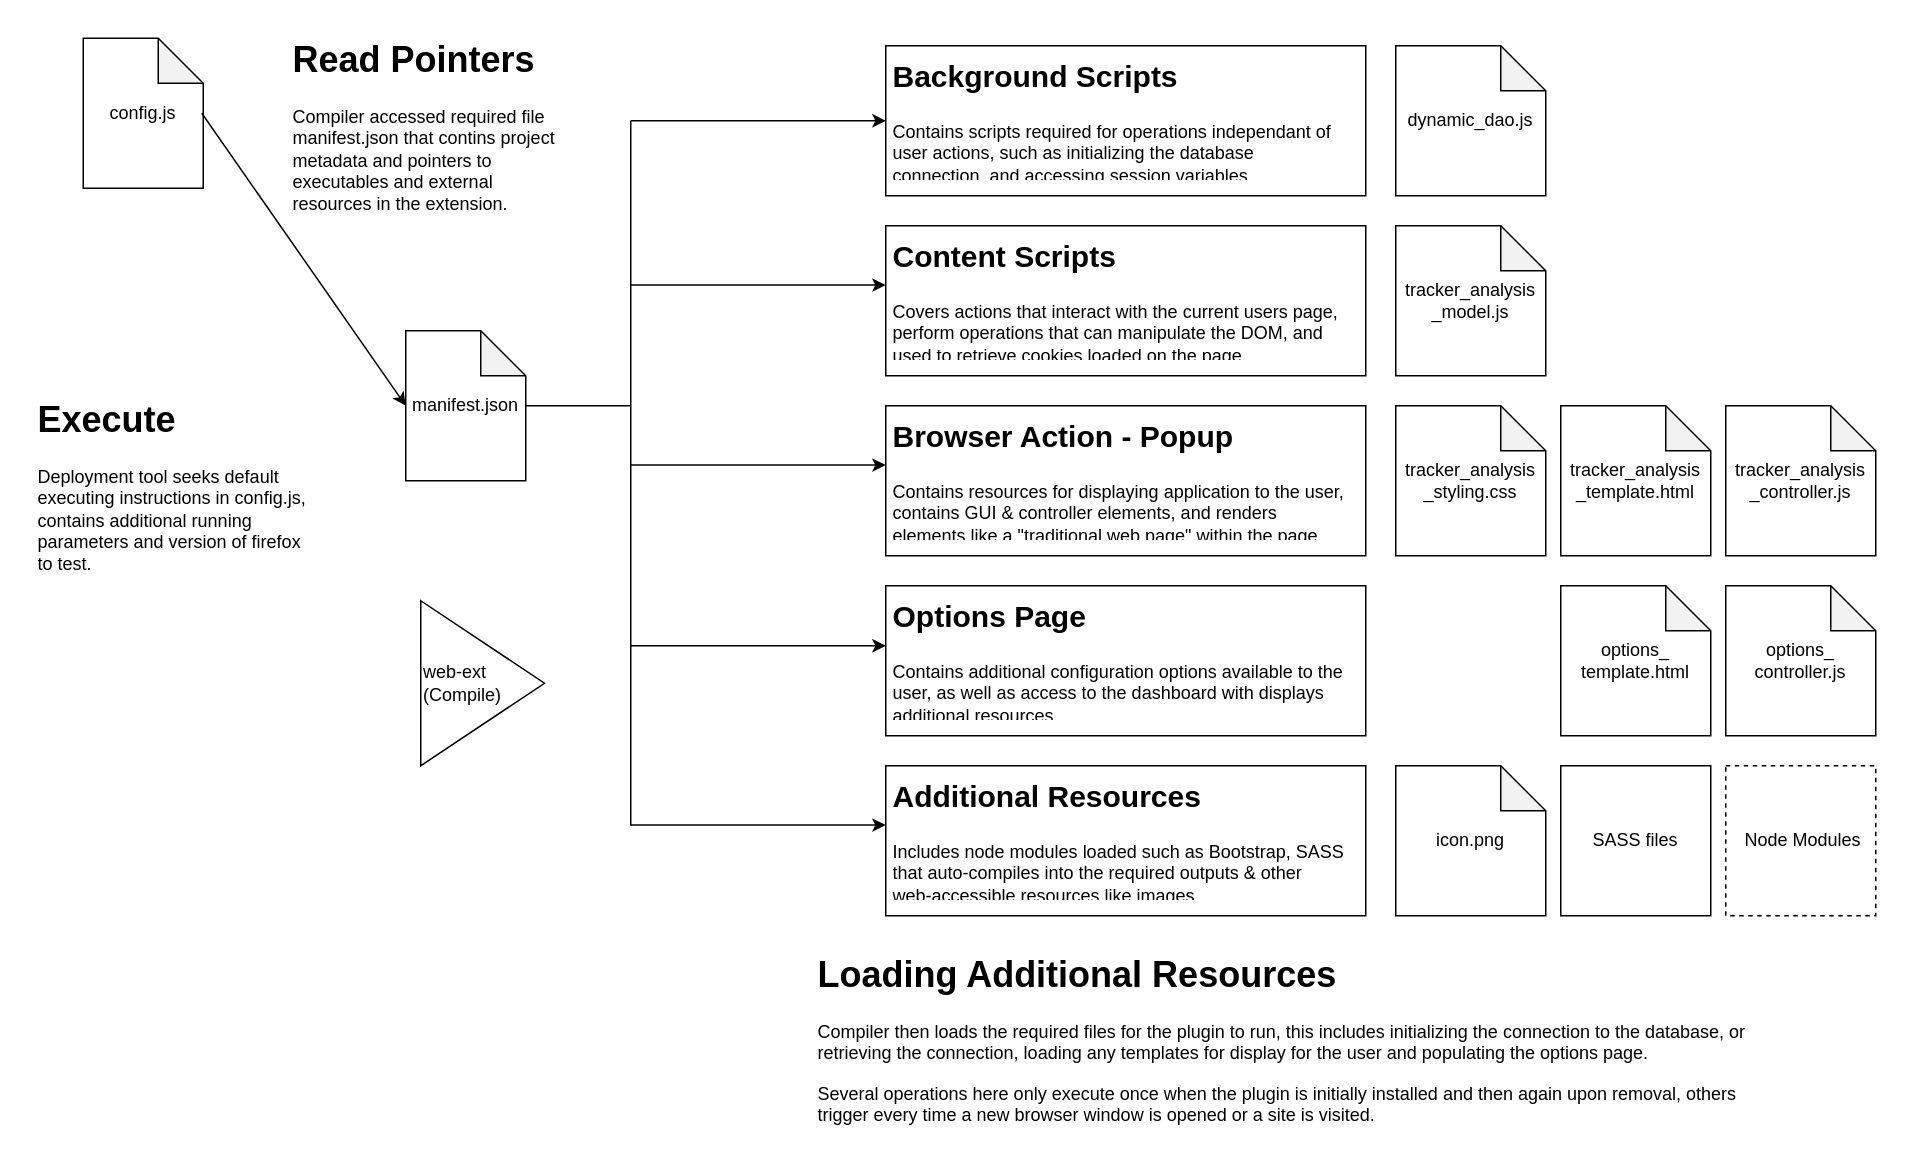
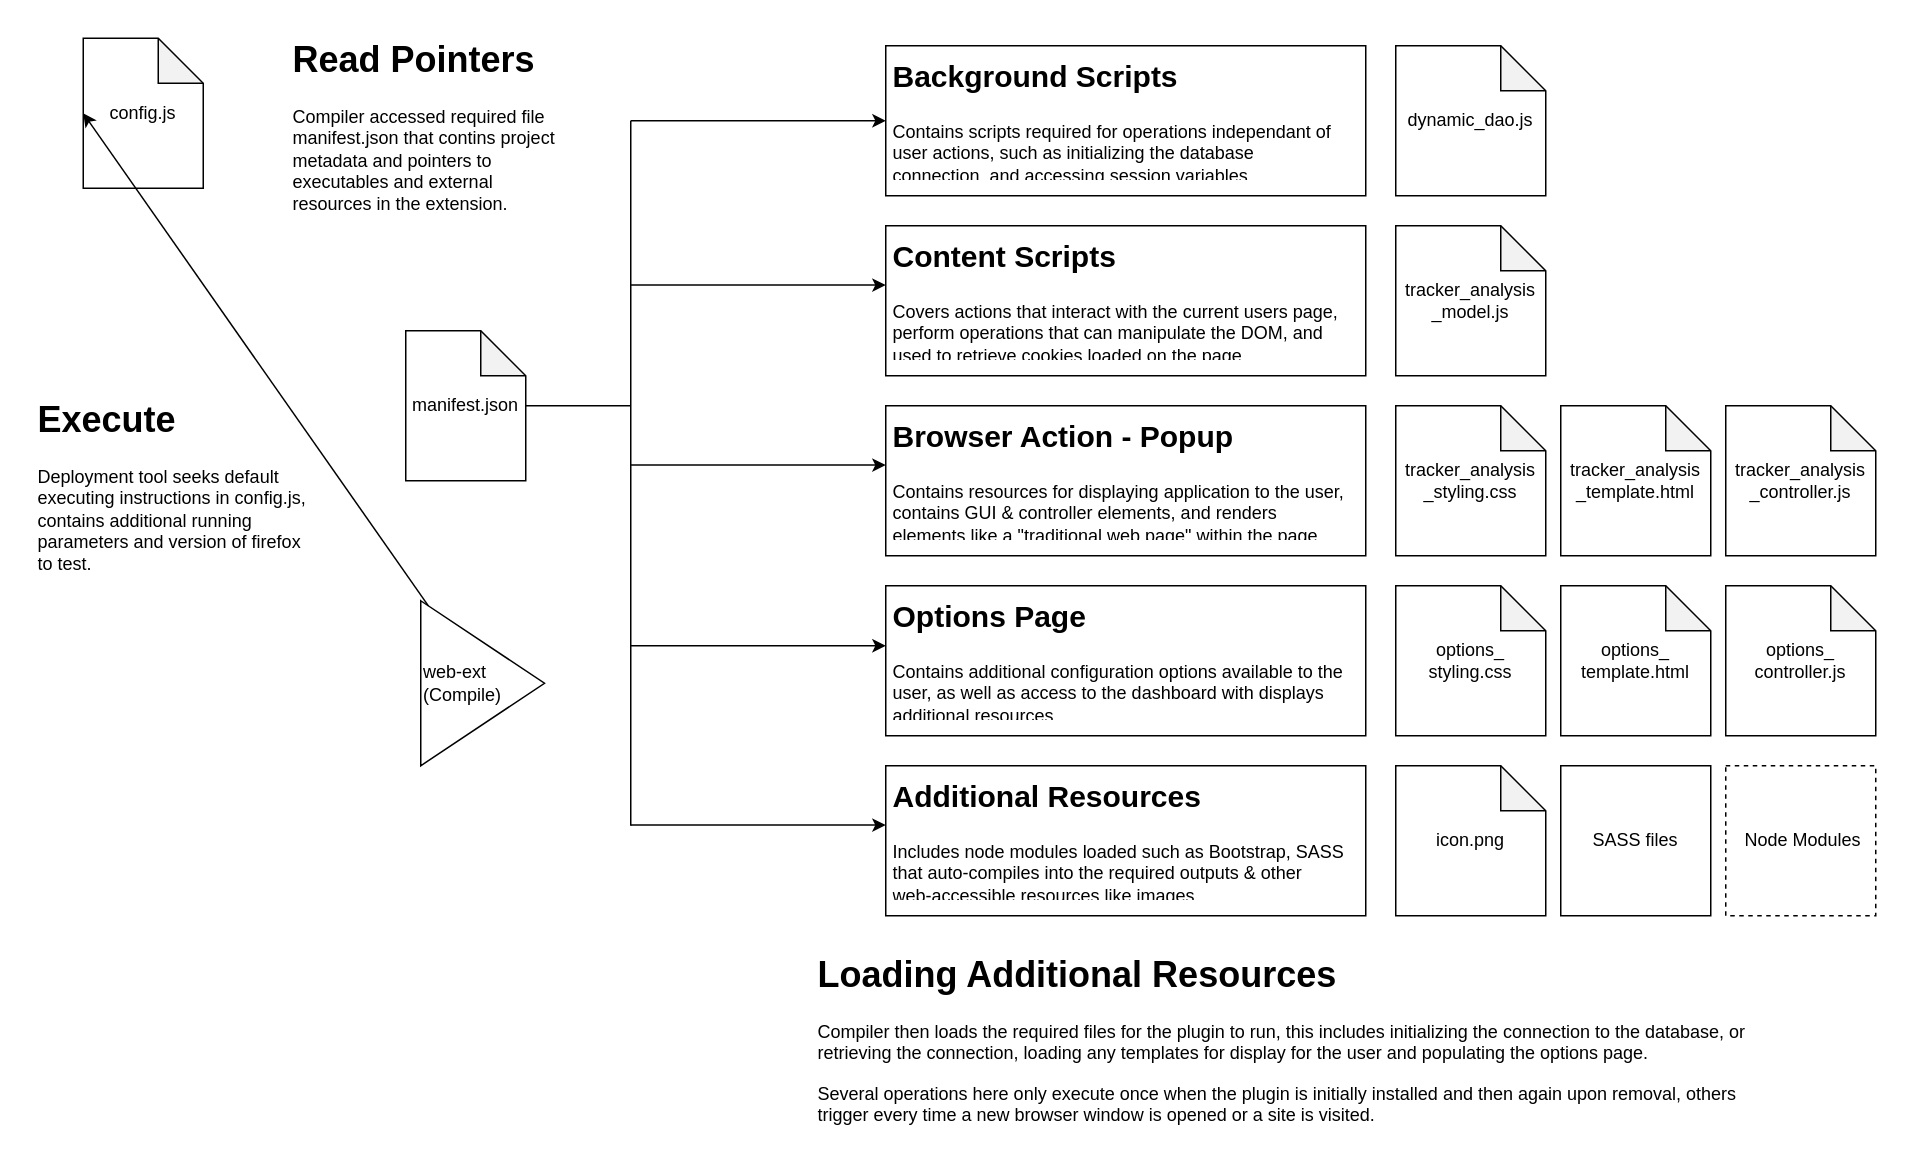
edge "config.js" -> "manifest.json": removed
edge "web-ext (Compile)" -> "config.js": added
node "options_ styling.css": added
